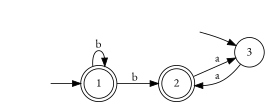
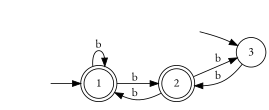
edge "2" -> "3": label "a" -> "b"
edge "3" -> "2": label "a" -> "b"
edge "2" -> "1": added, label "b"
